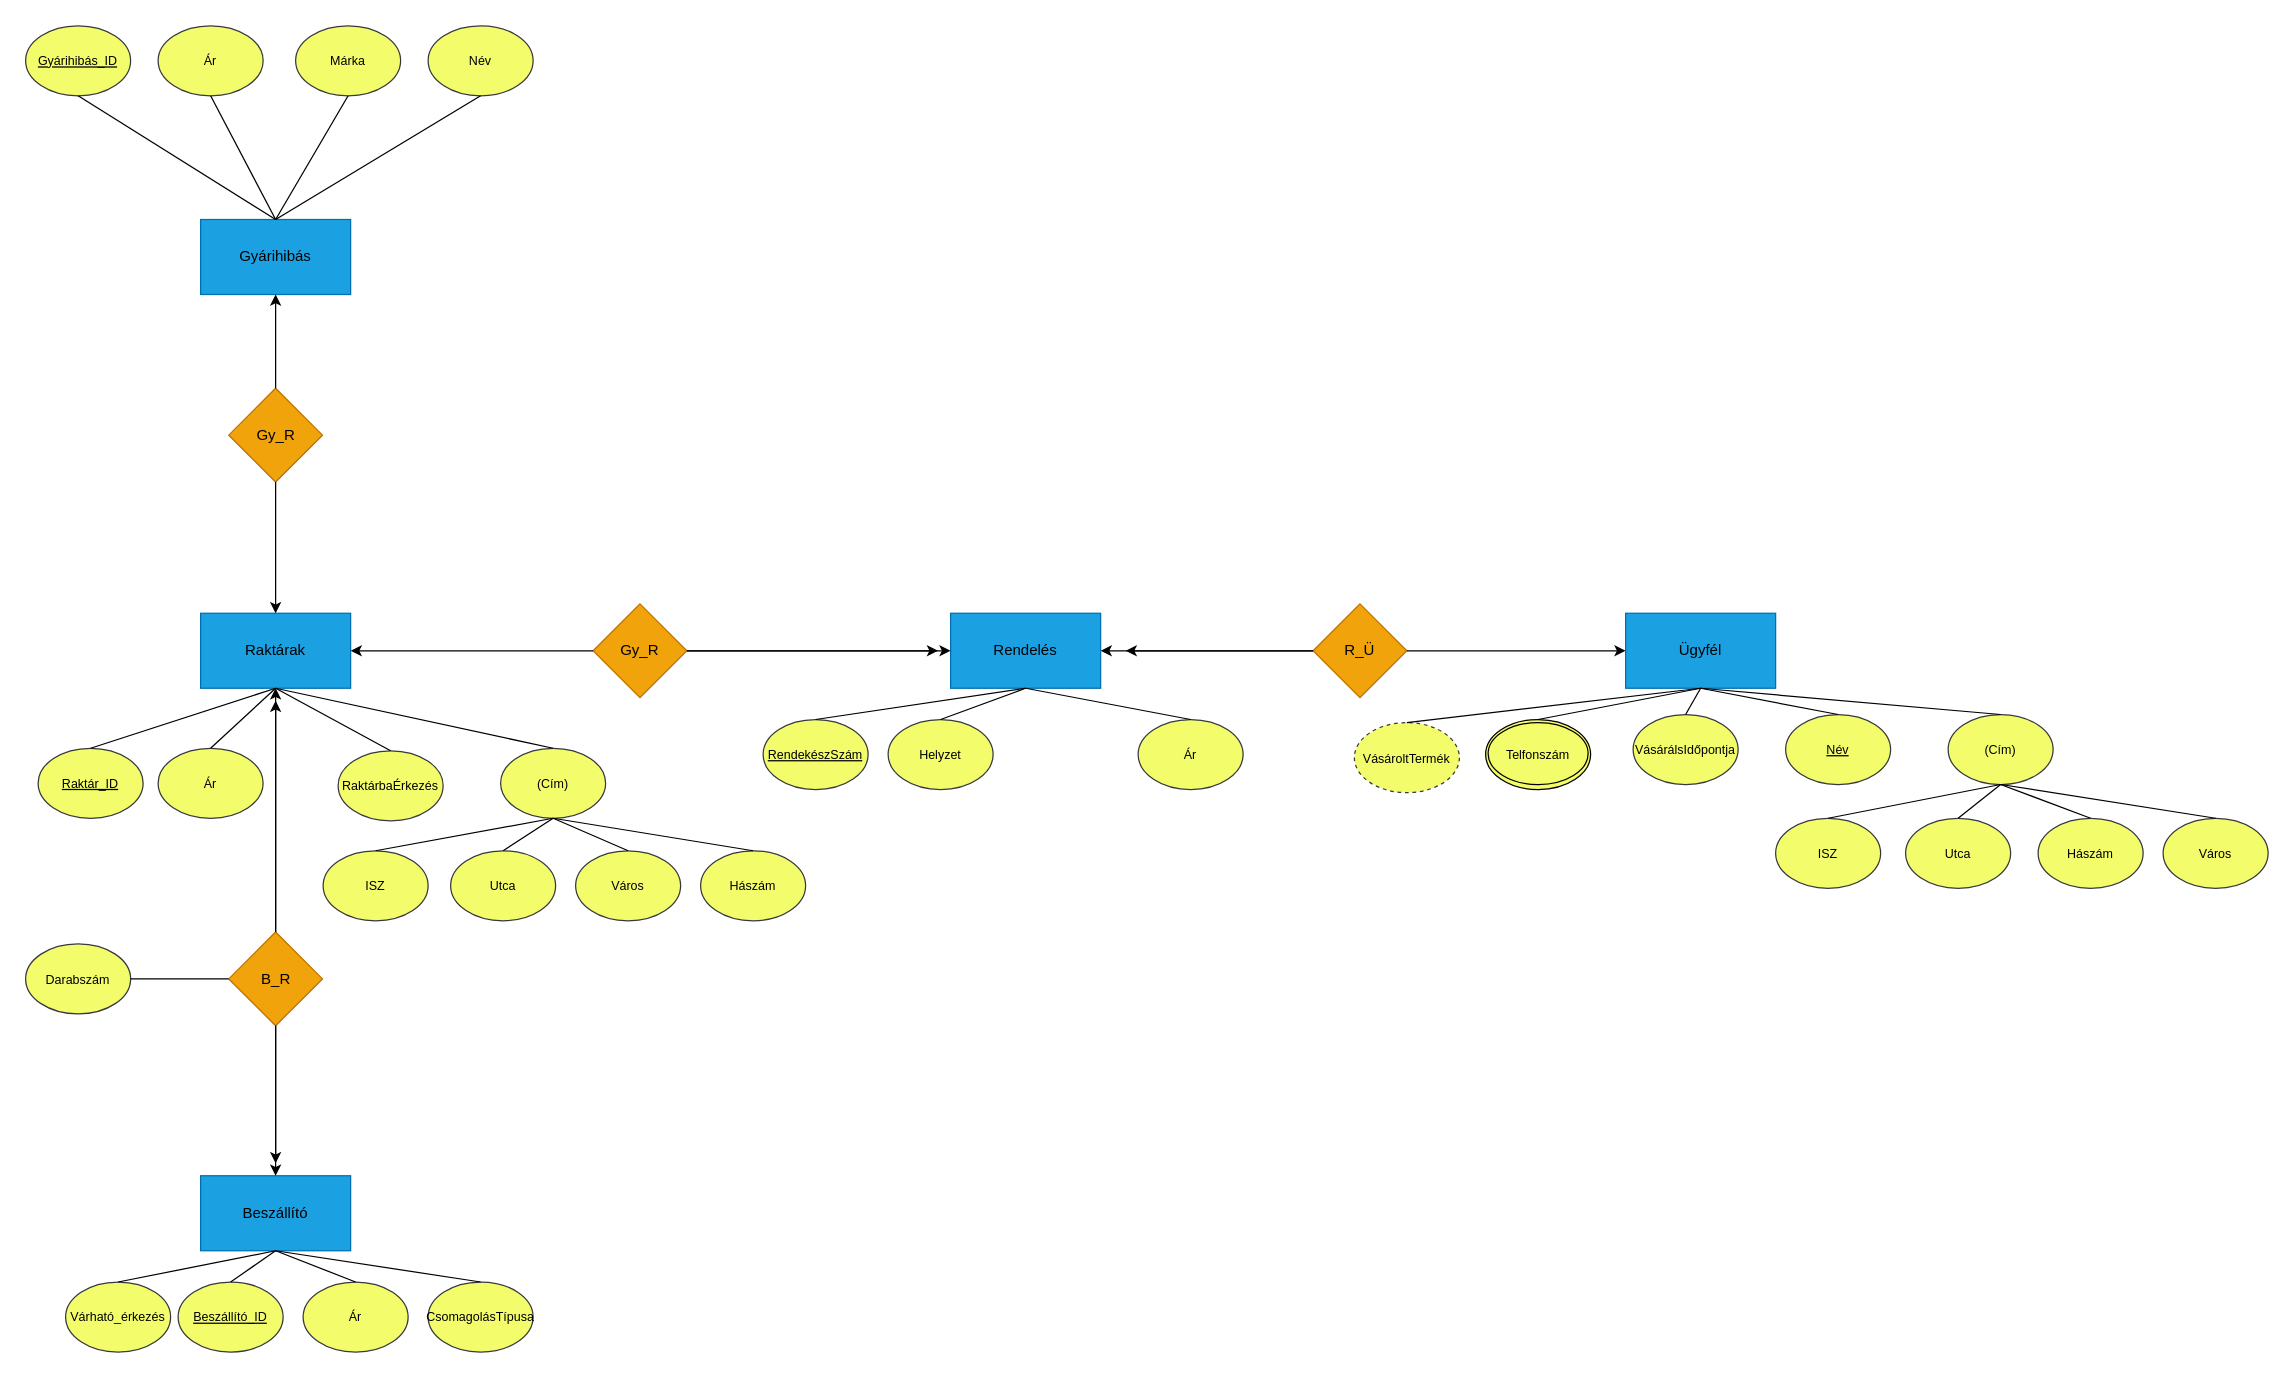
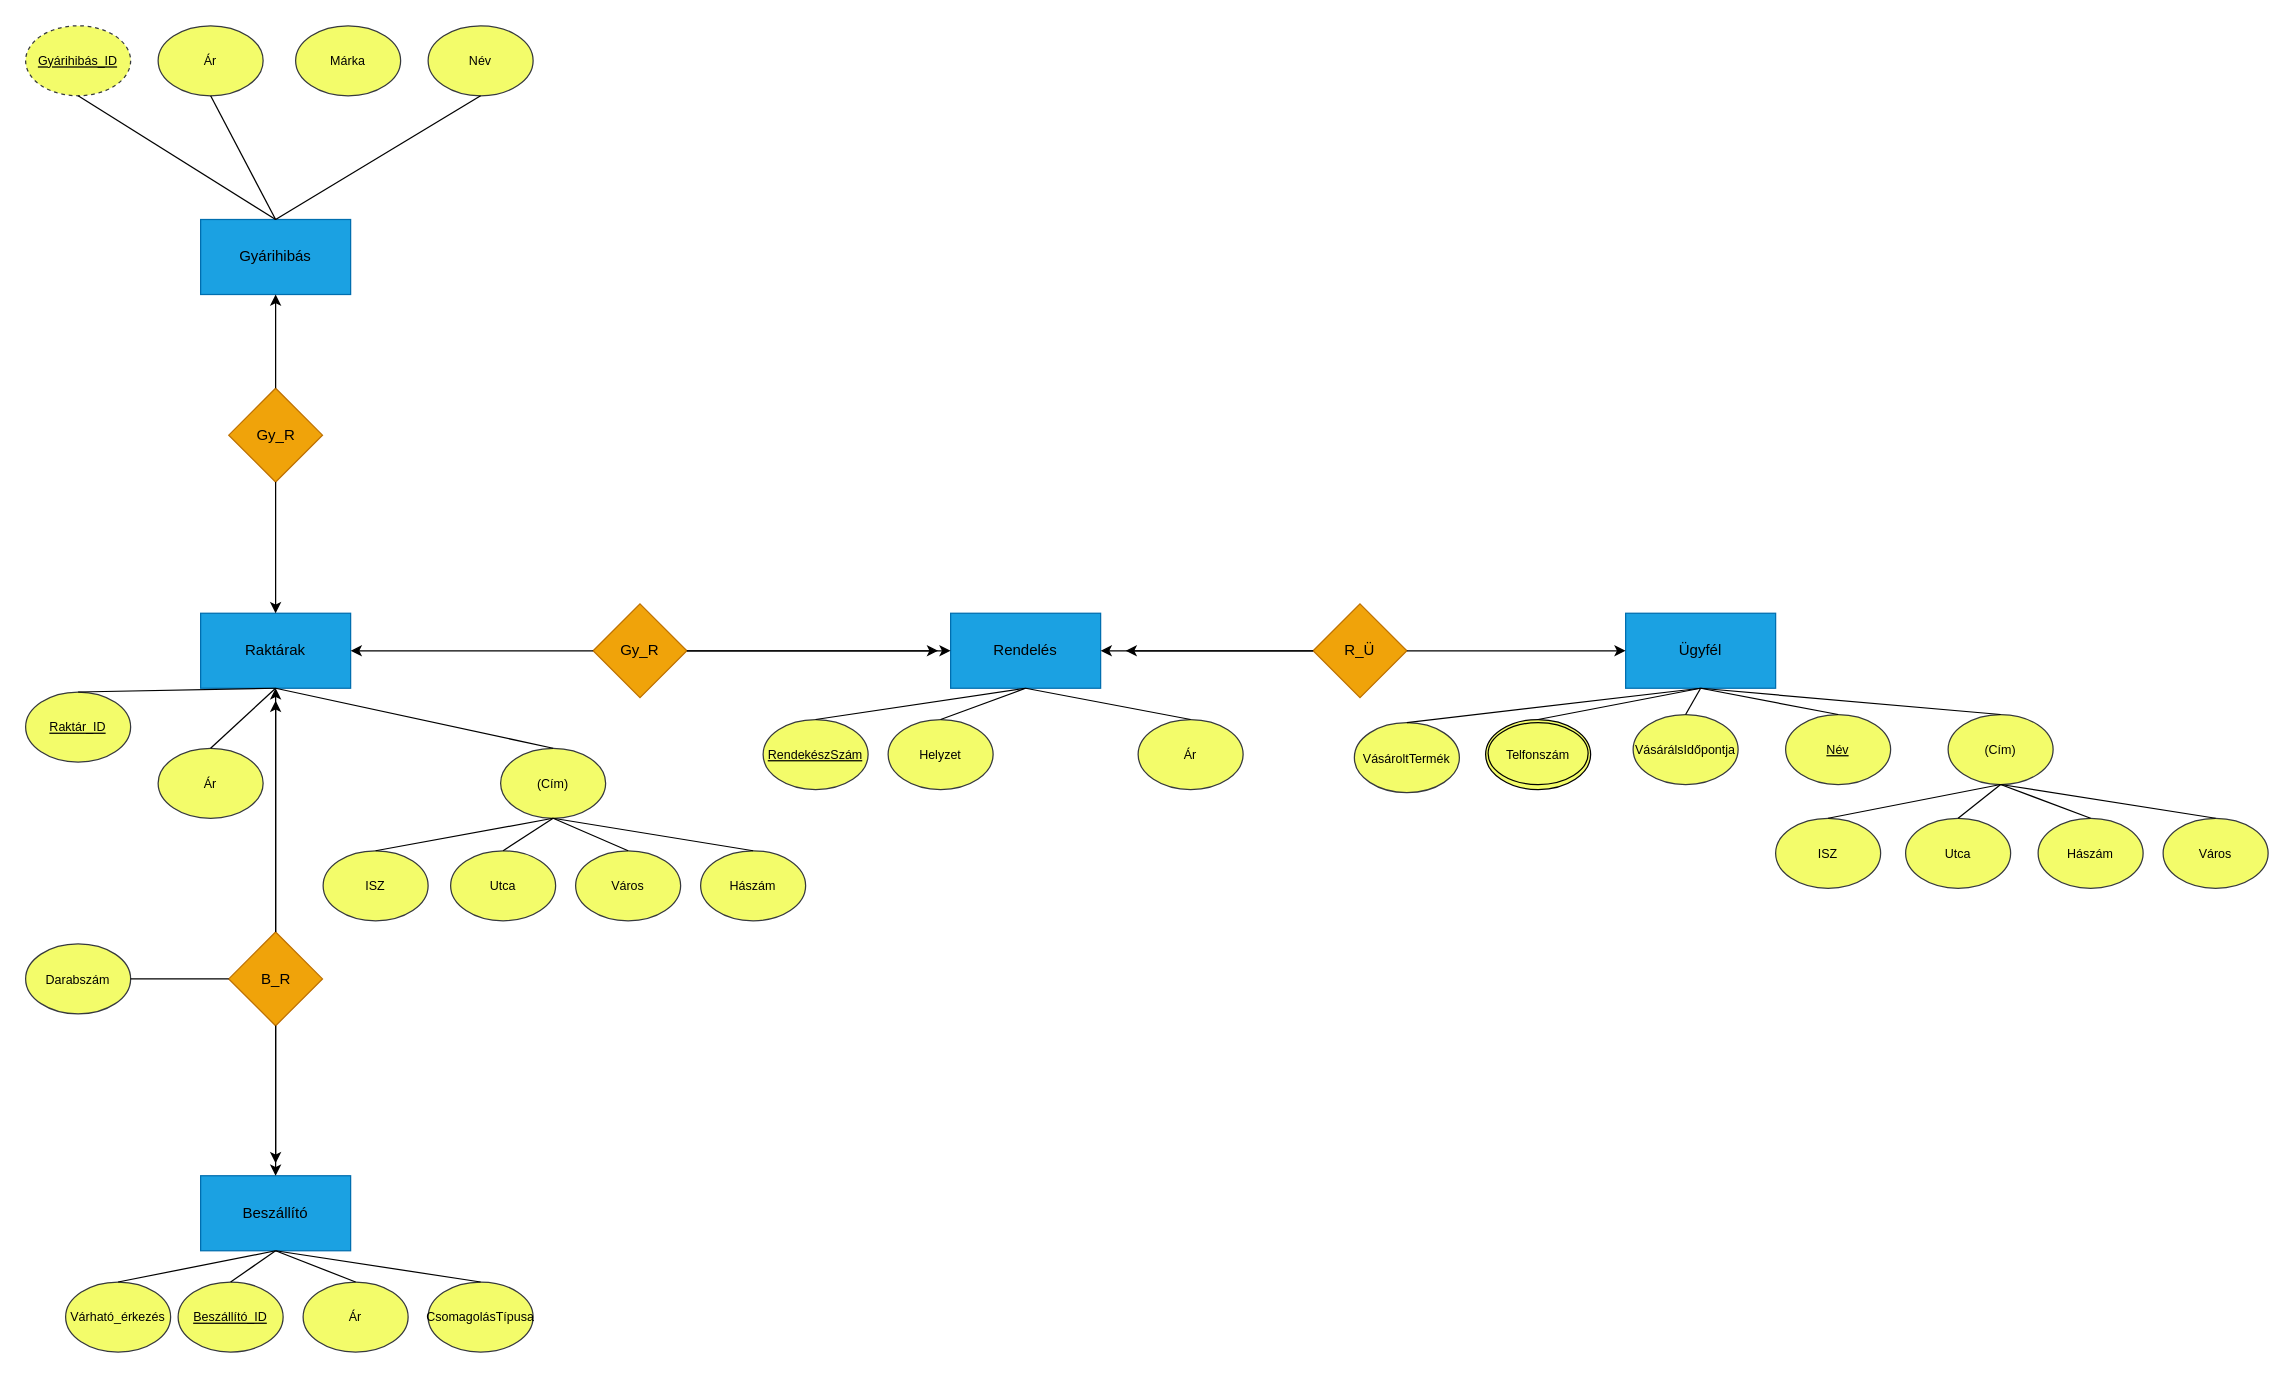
node "Gyárihibás_ID": style solid -> dashed
edge "Márka" -- "Gyárihibás": removed
edge "Raktárak" -- "RaktárbaÉrkezés": removed
node "VásároltTermék": style dashed -> solid
node "Raktár_ID": moved (91, 783) -> (78, 727)
node "RaktárbaÉrkezés": removed
